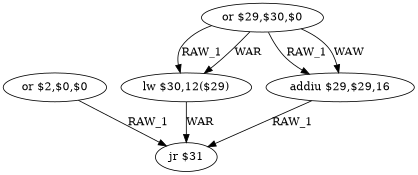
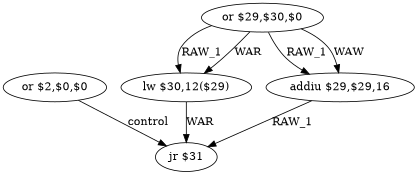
edge "or $2,$0,$0" -> "jr $31": label "RAW_1" -> "control"
